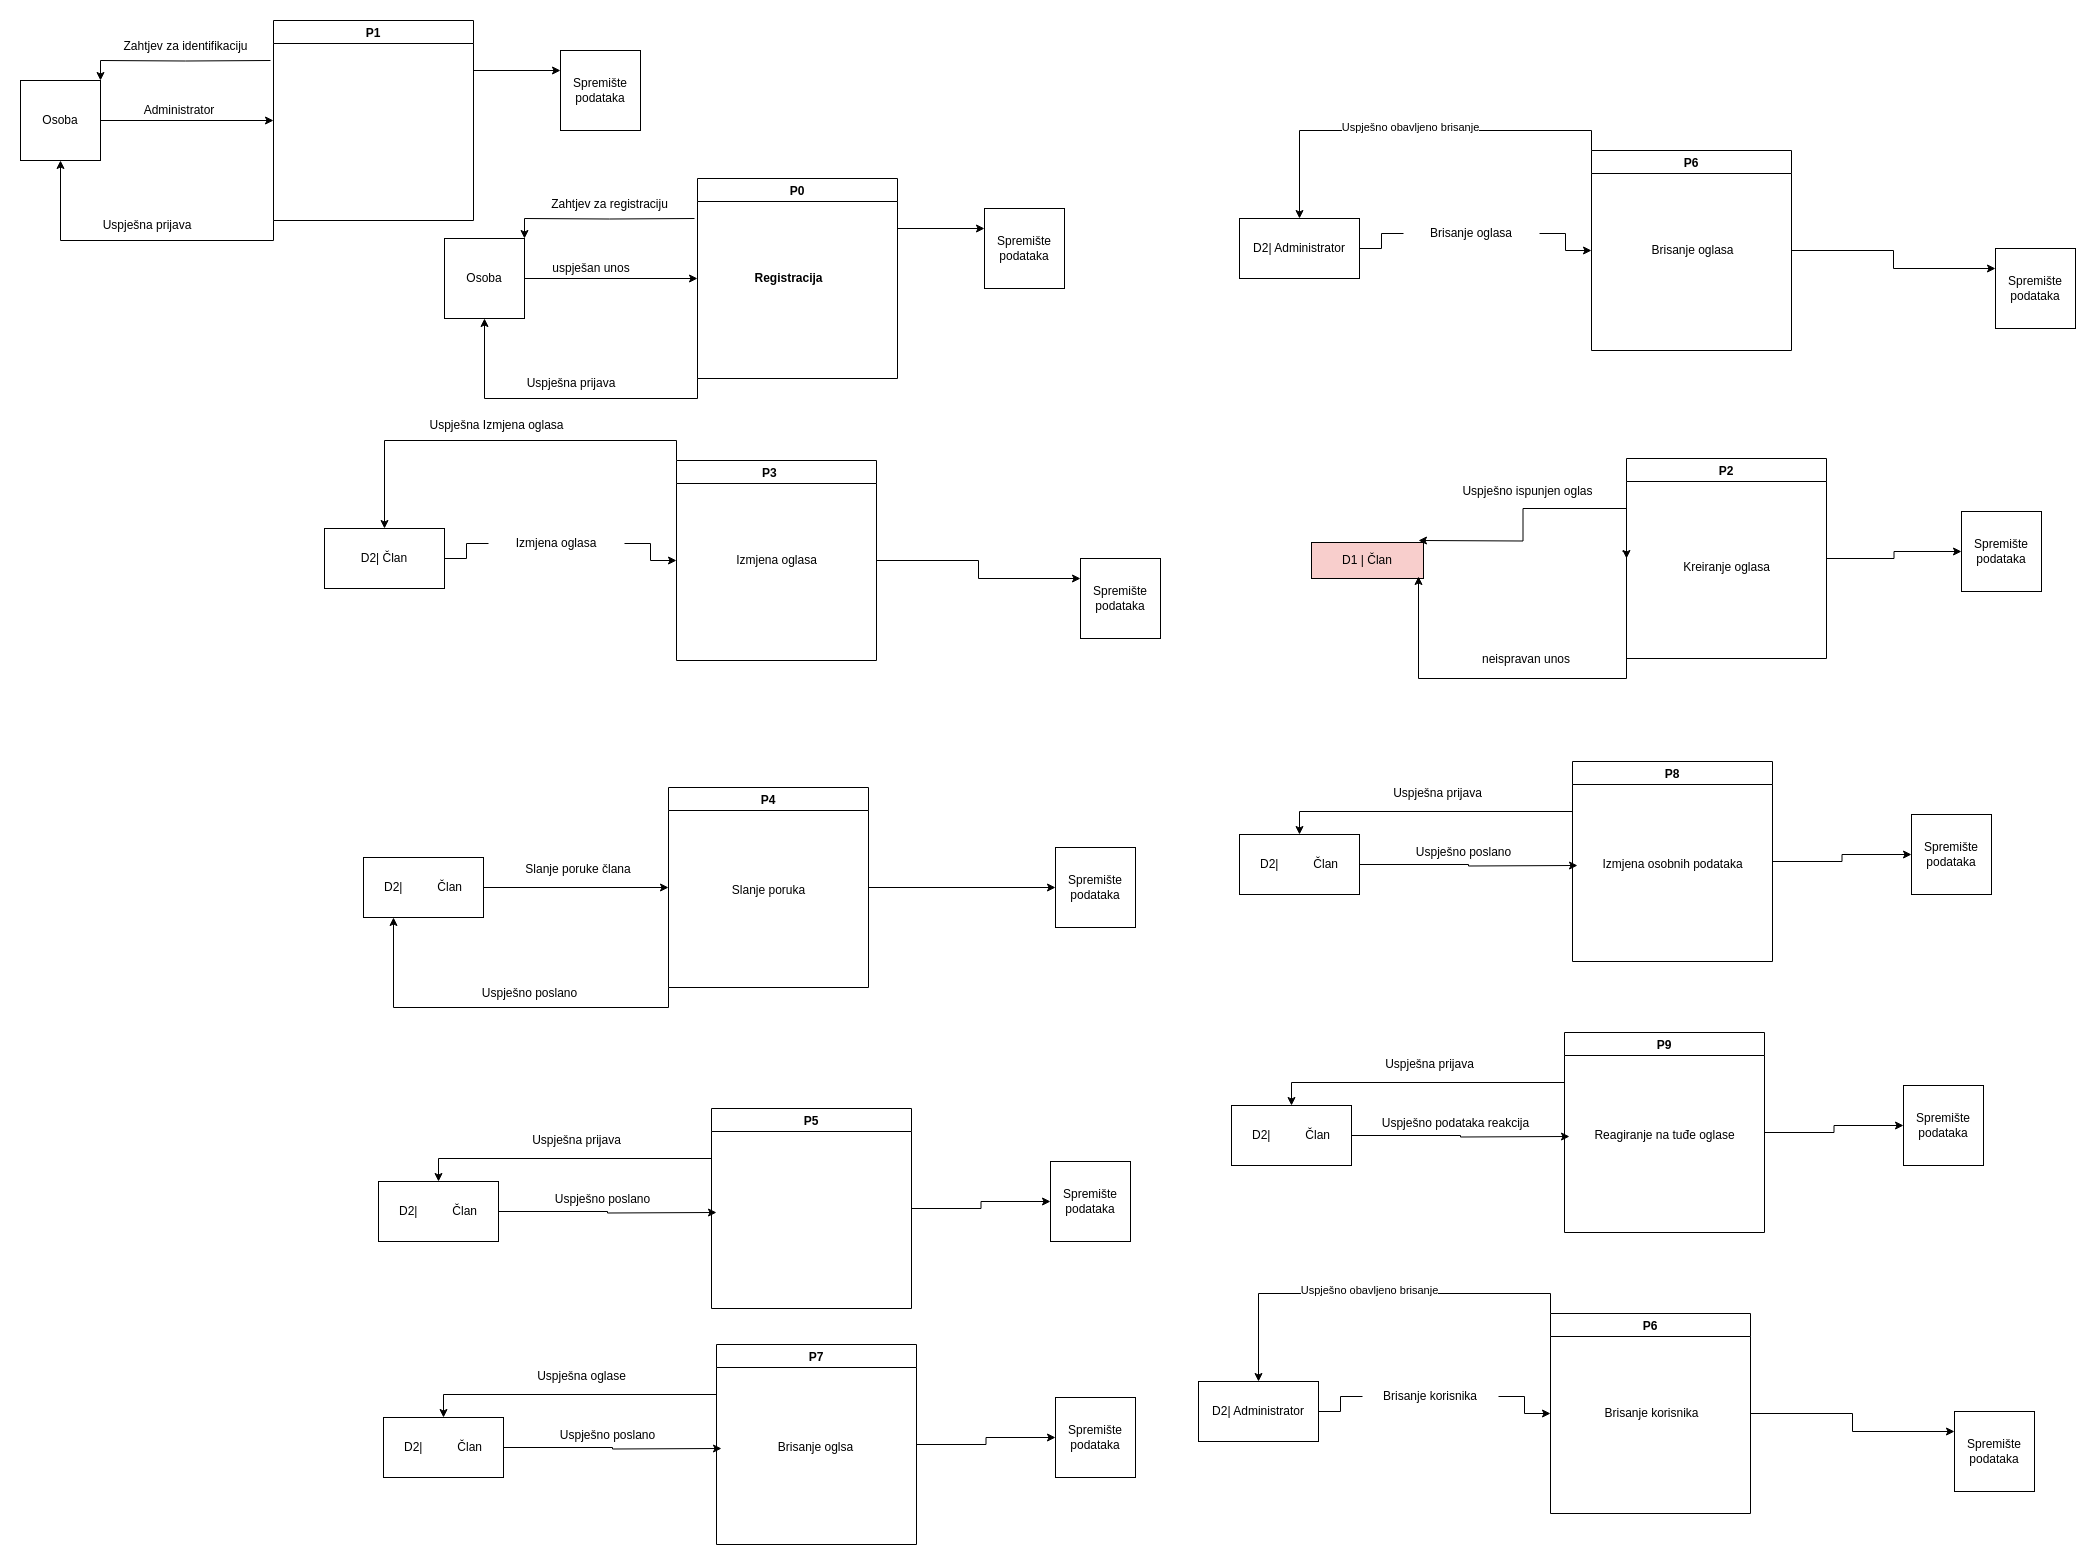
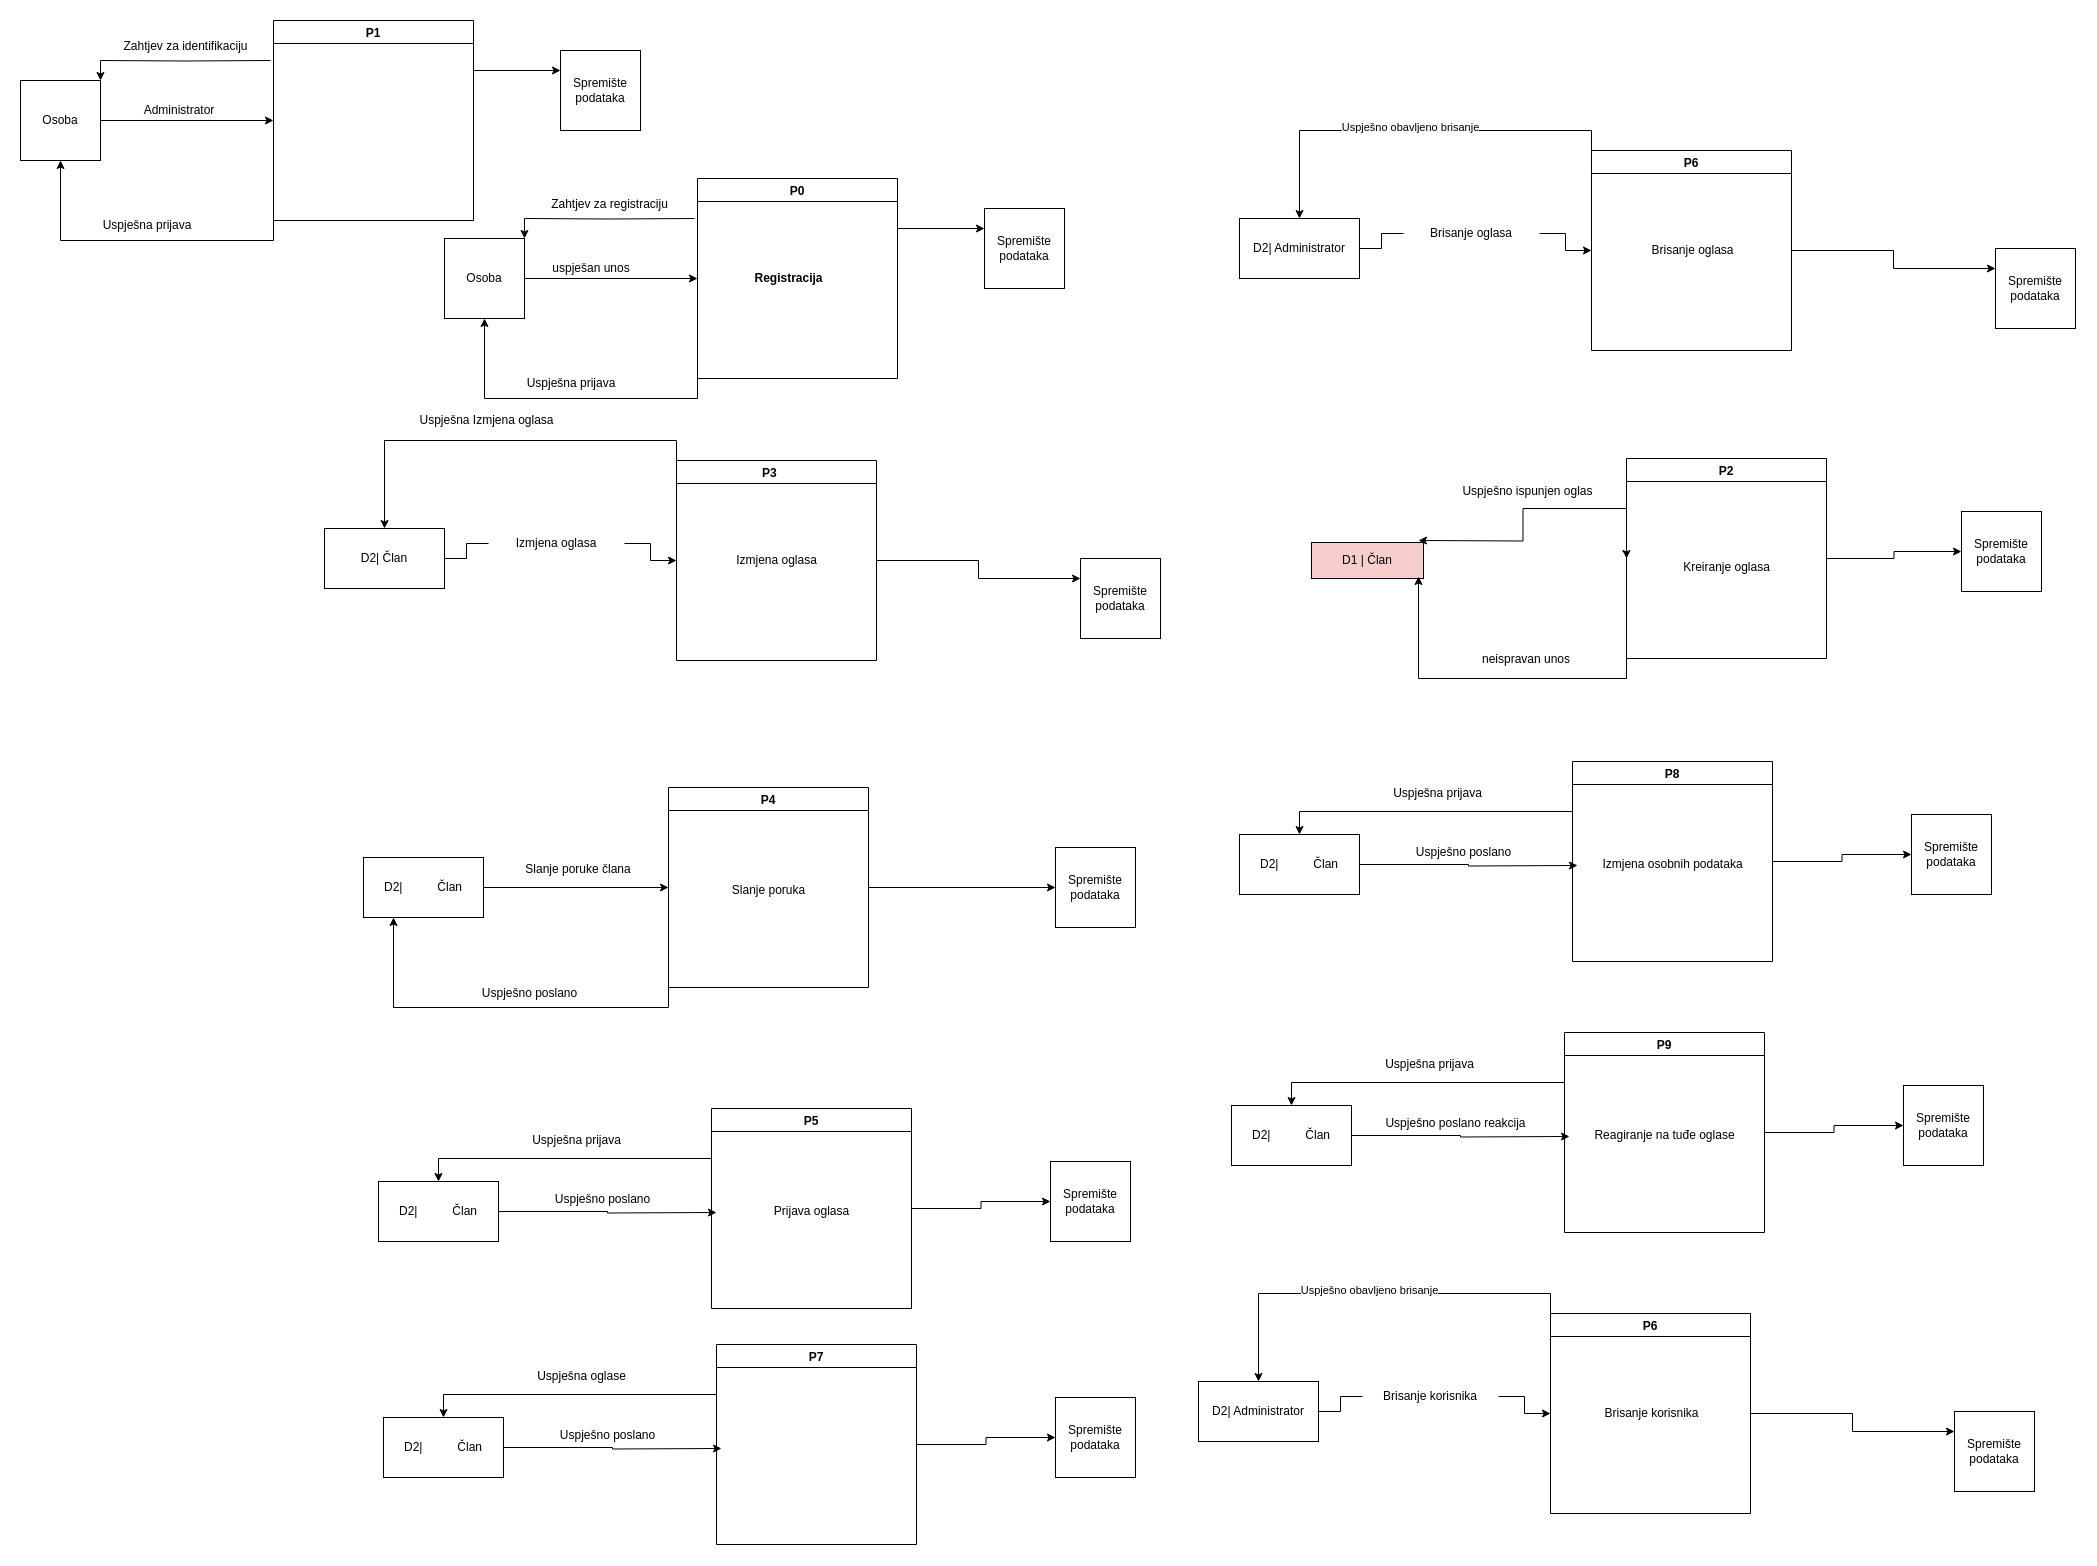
node "Uspješna Izmjena oglasa": moved (497, 426) -> (487, 421)
node "Uspješno podataka reakcija": label "Uspješno podataka reakcija" -> "Uspješno poslano reakcija"
node "Prijava oglasa": added
node "Brisanje oglsa": removed
